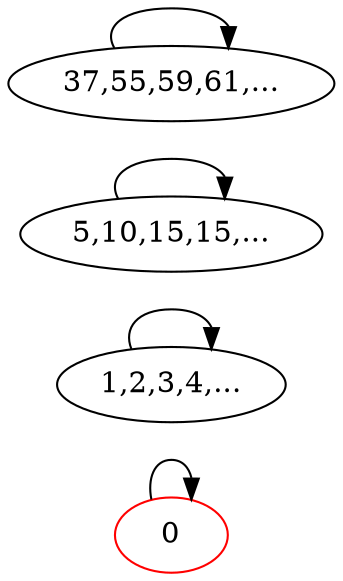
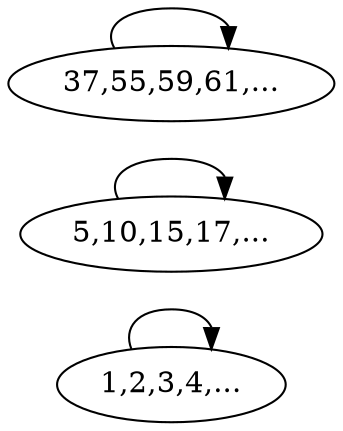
node "5,10,15,15,...": label "5,10,15,15,..." -> "5,10,15,17,..."
node "0": removed
